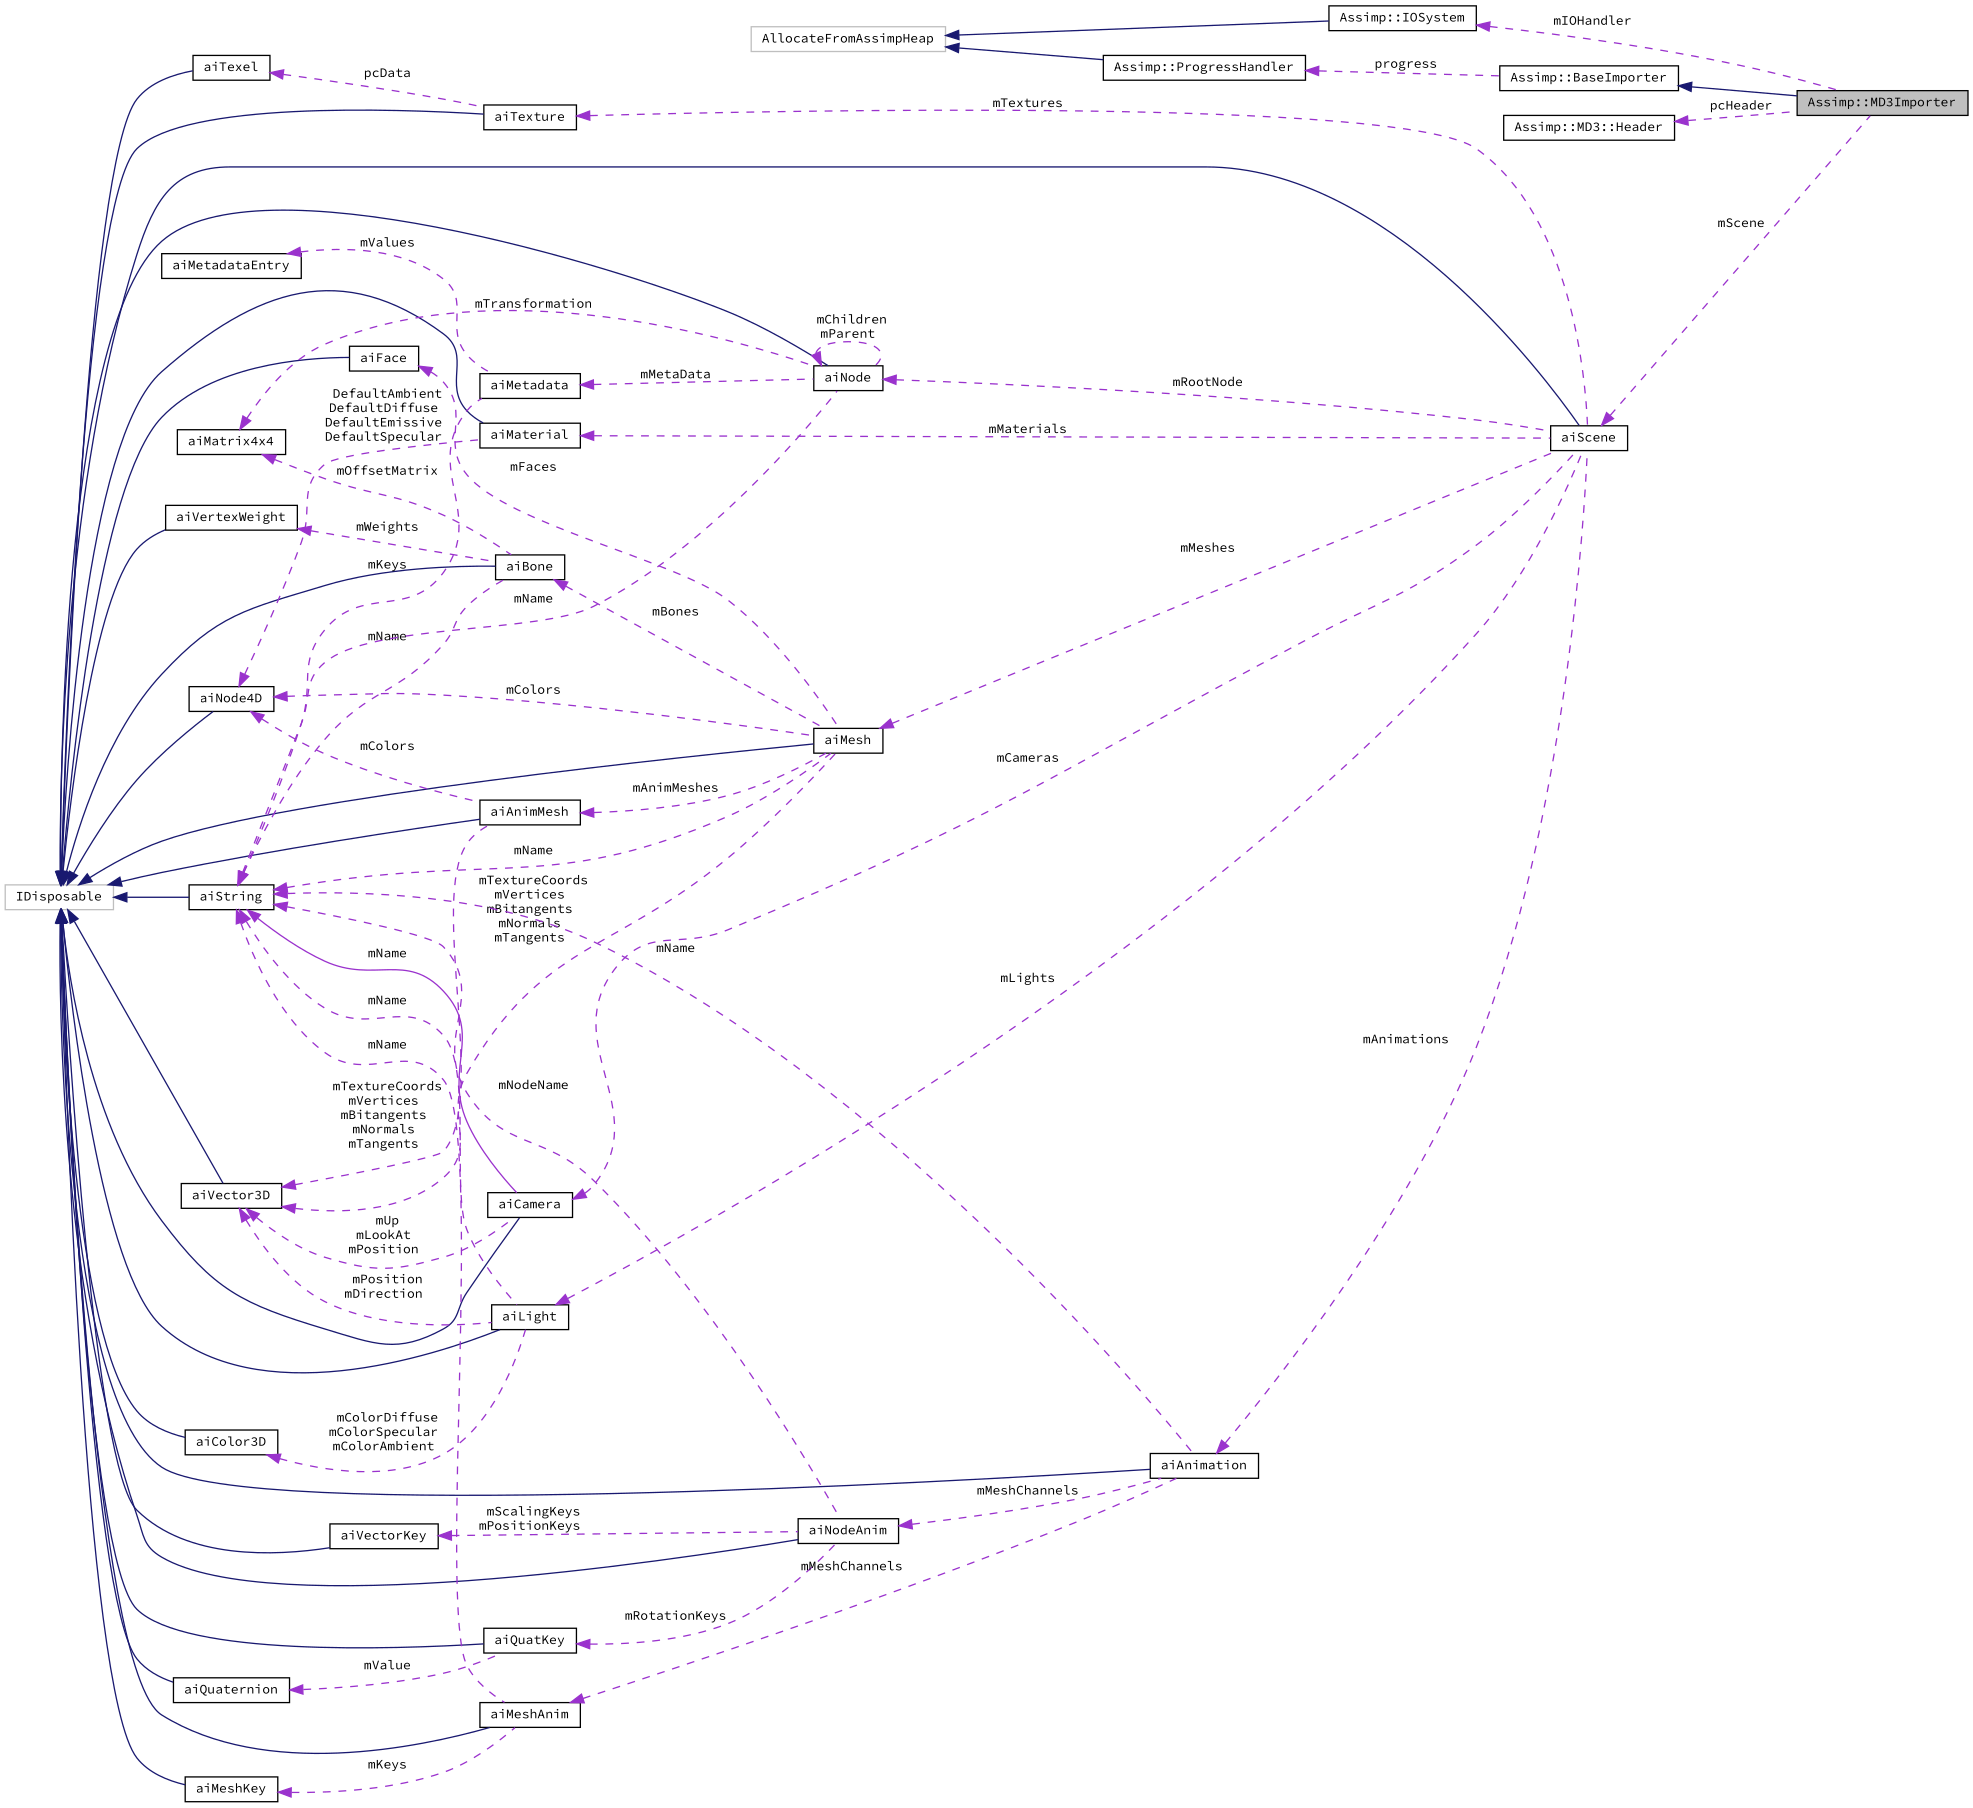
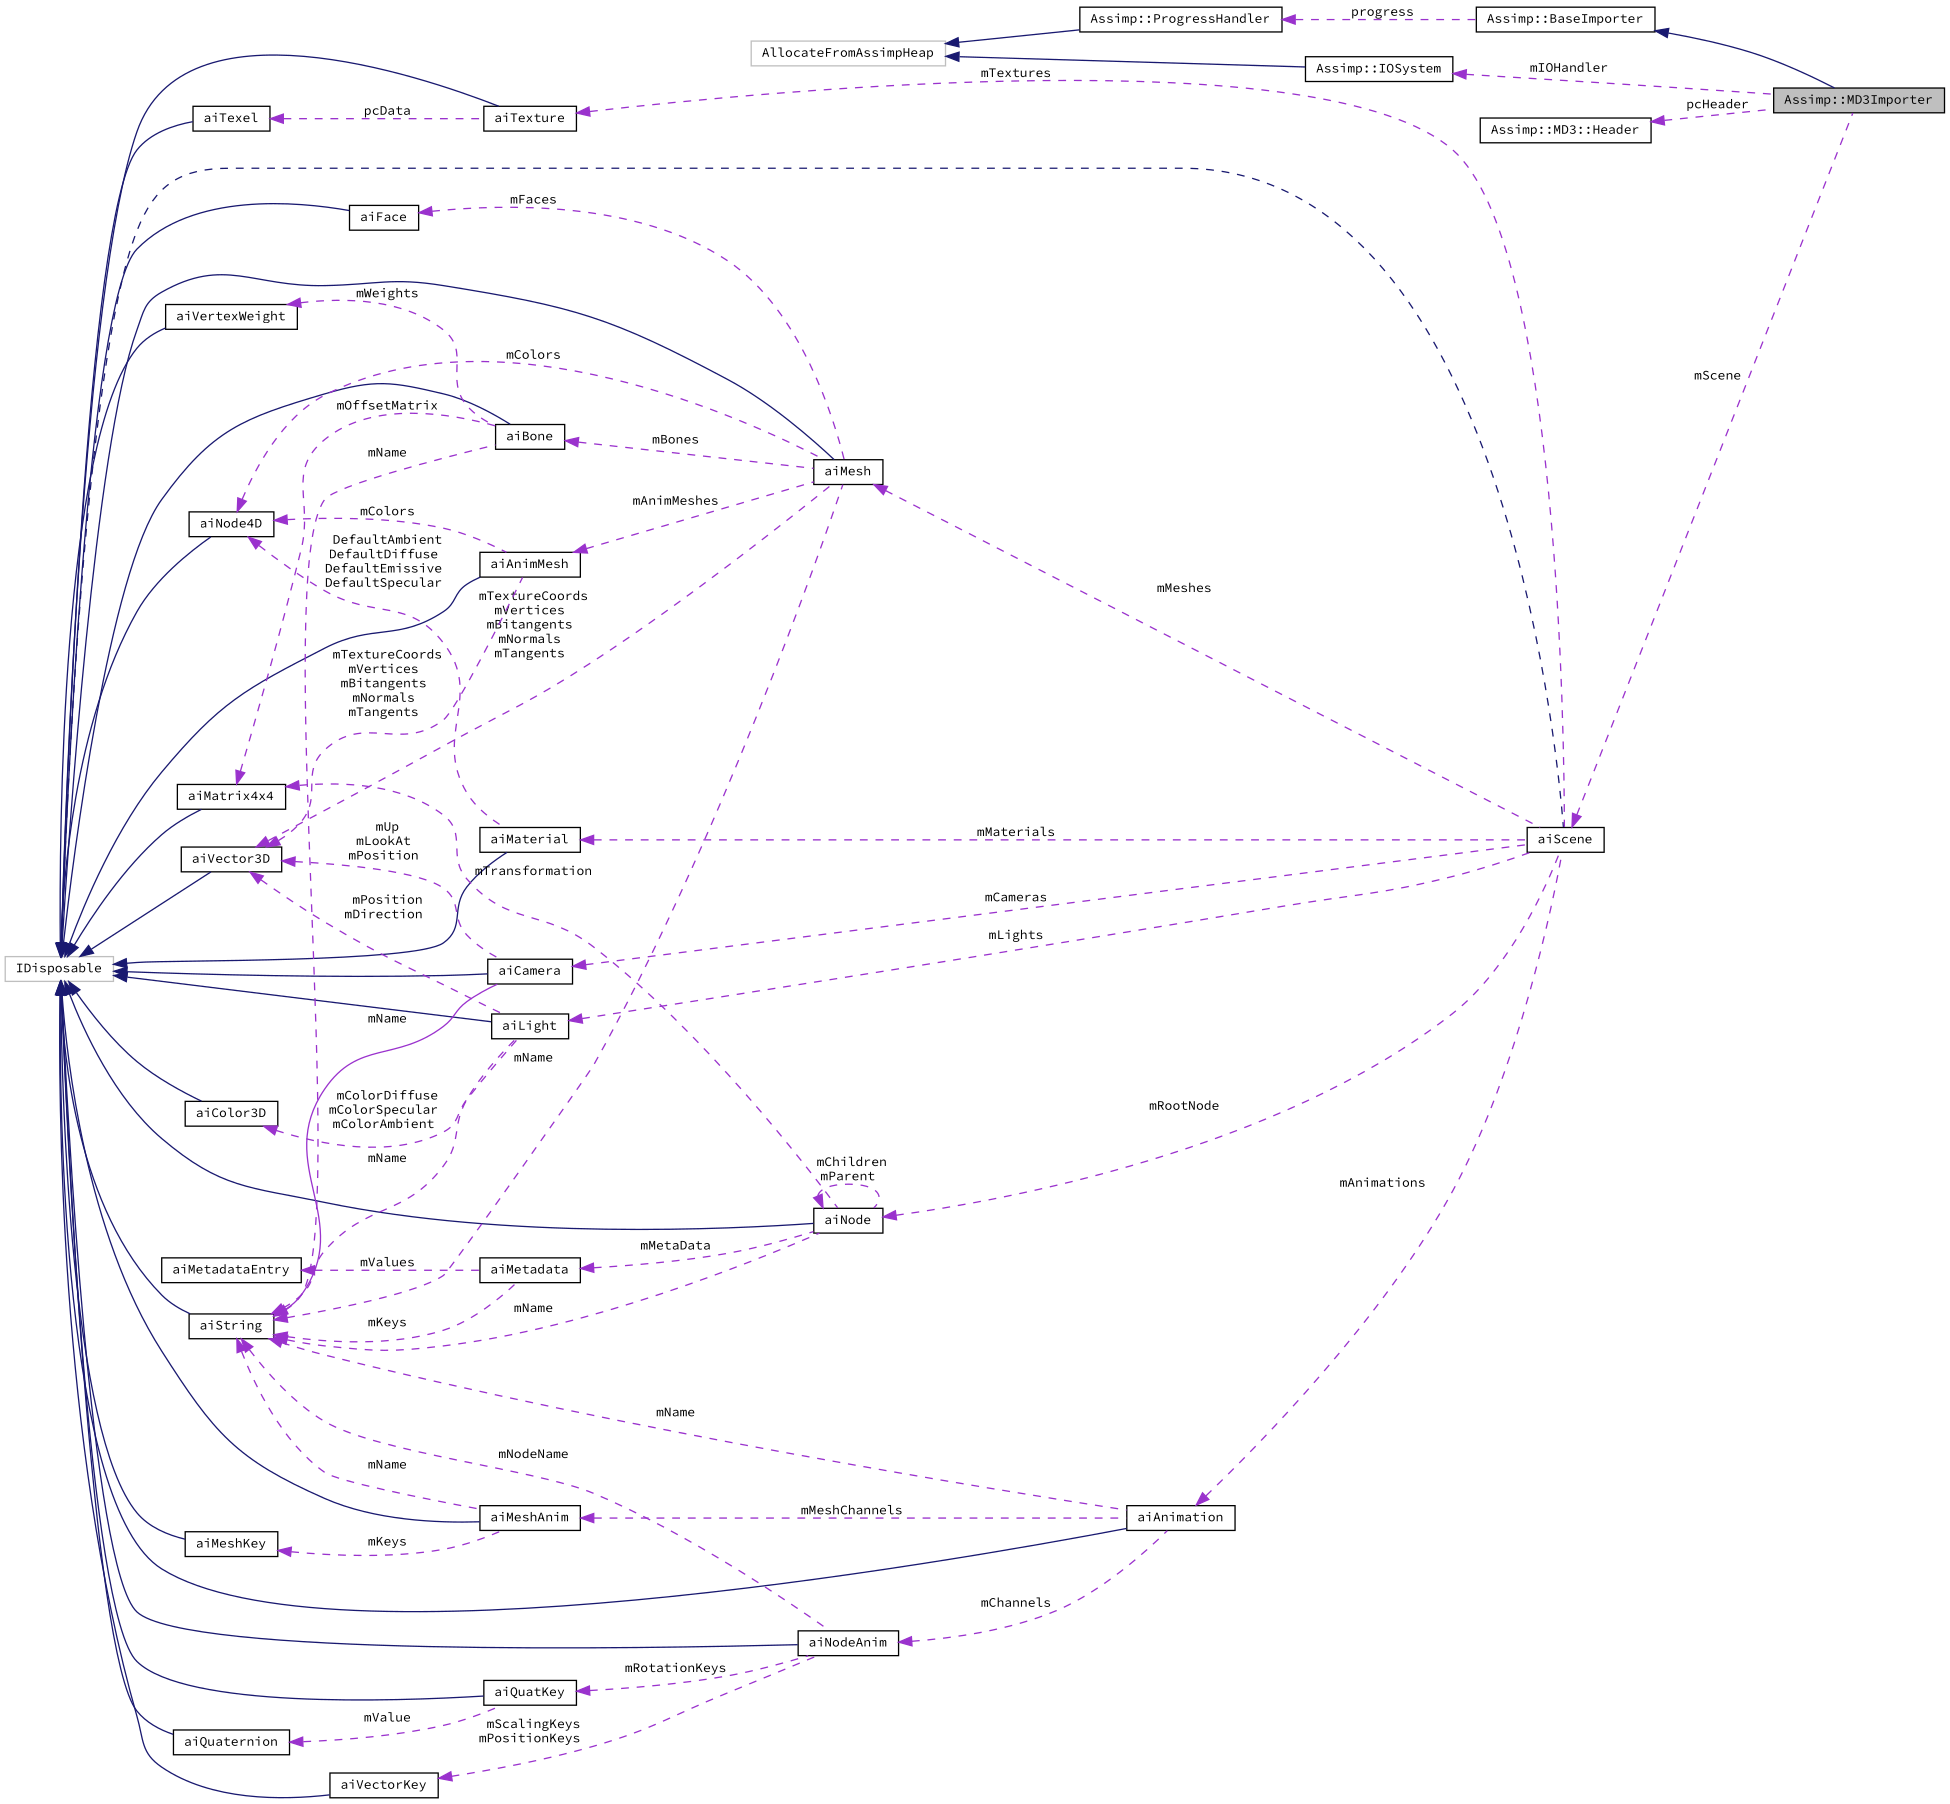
edge "aiScene" -> "IDisposable": style solid -> dashed
edge "aiMatrix4x4" -> "IDisposable": added
edge "aiAnimation" -> "aiNodeAnim": label " mMeshChannels" -> " mChannels"
